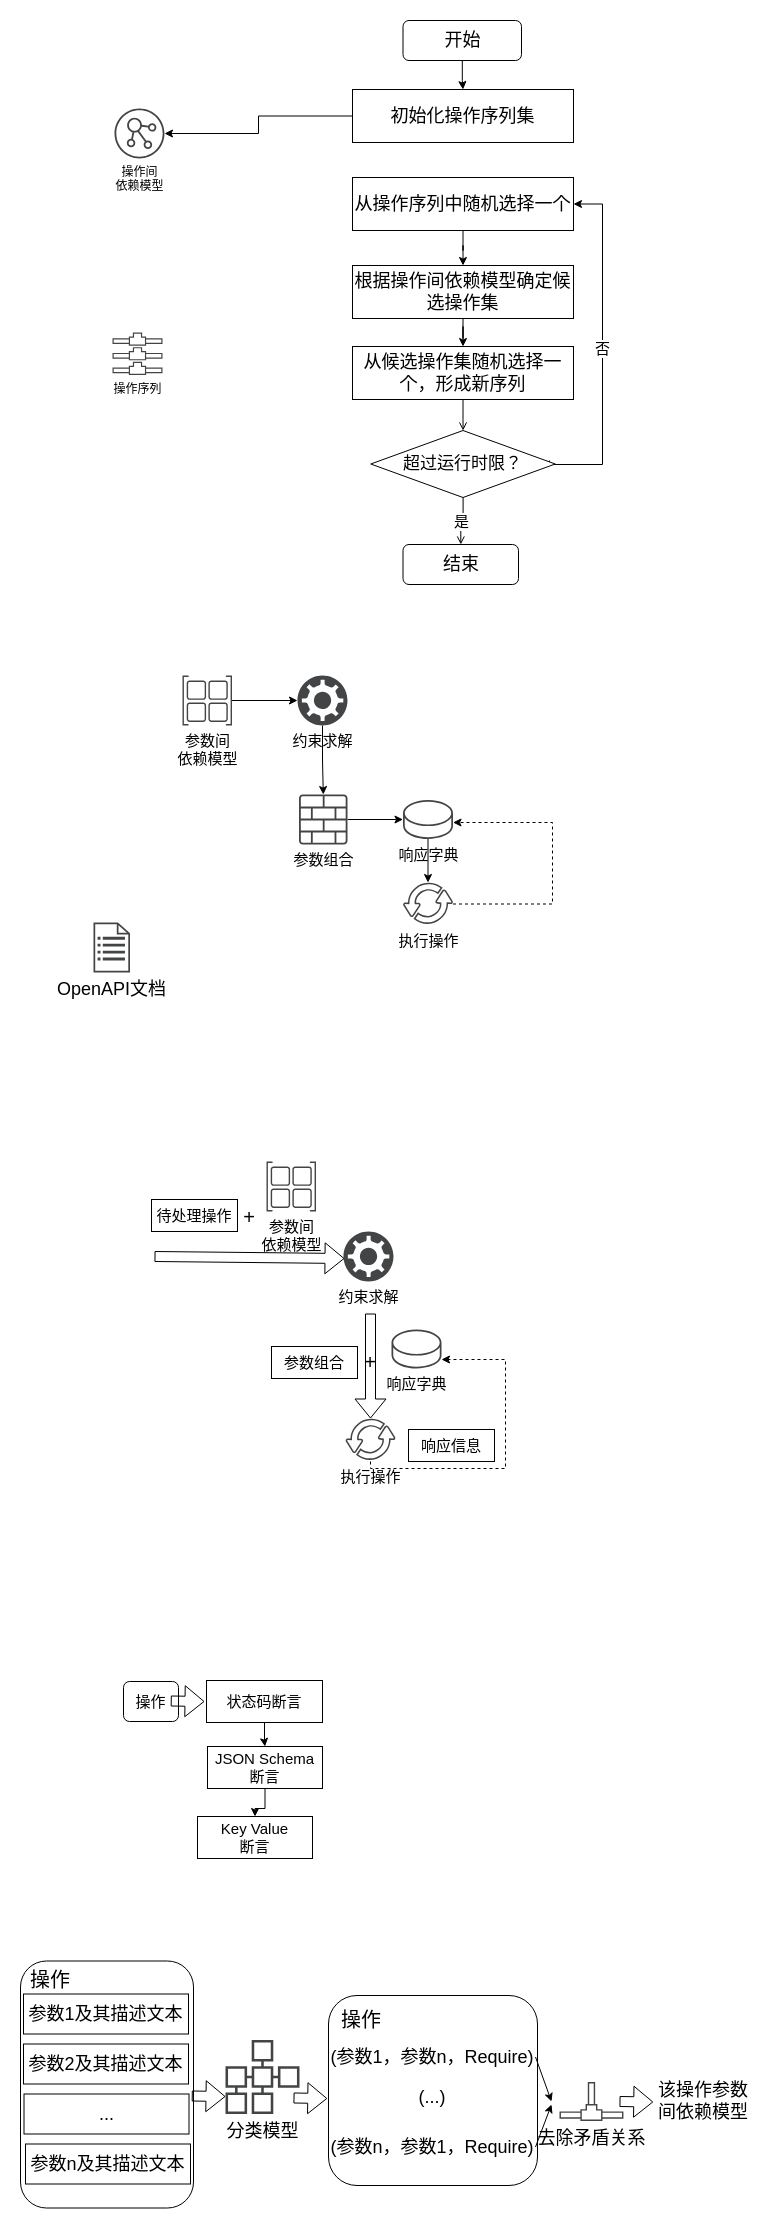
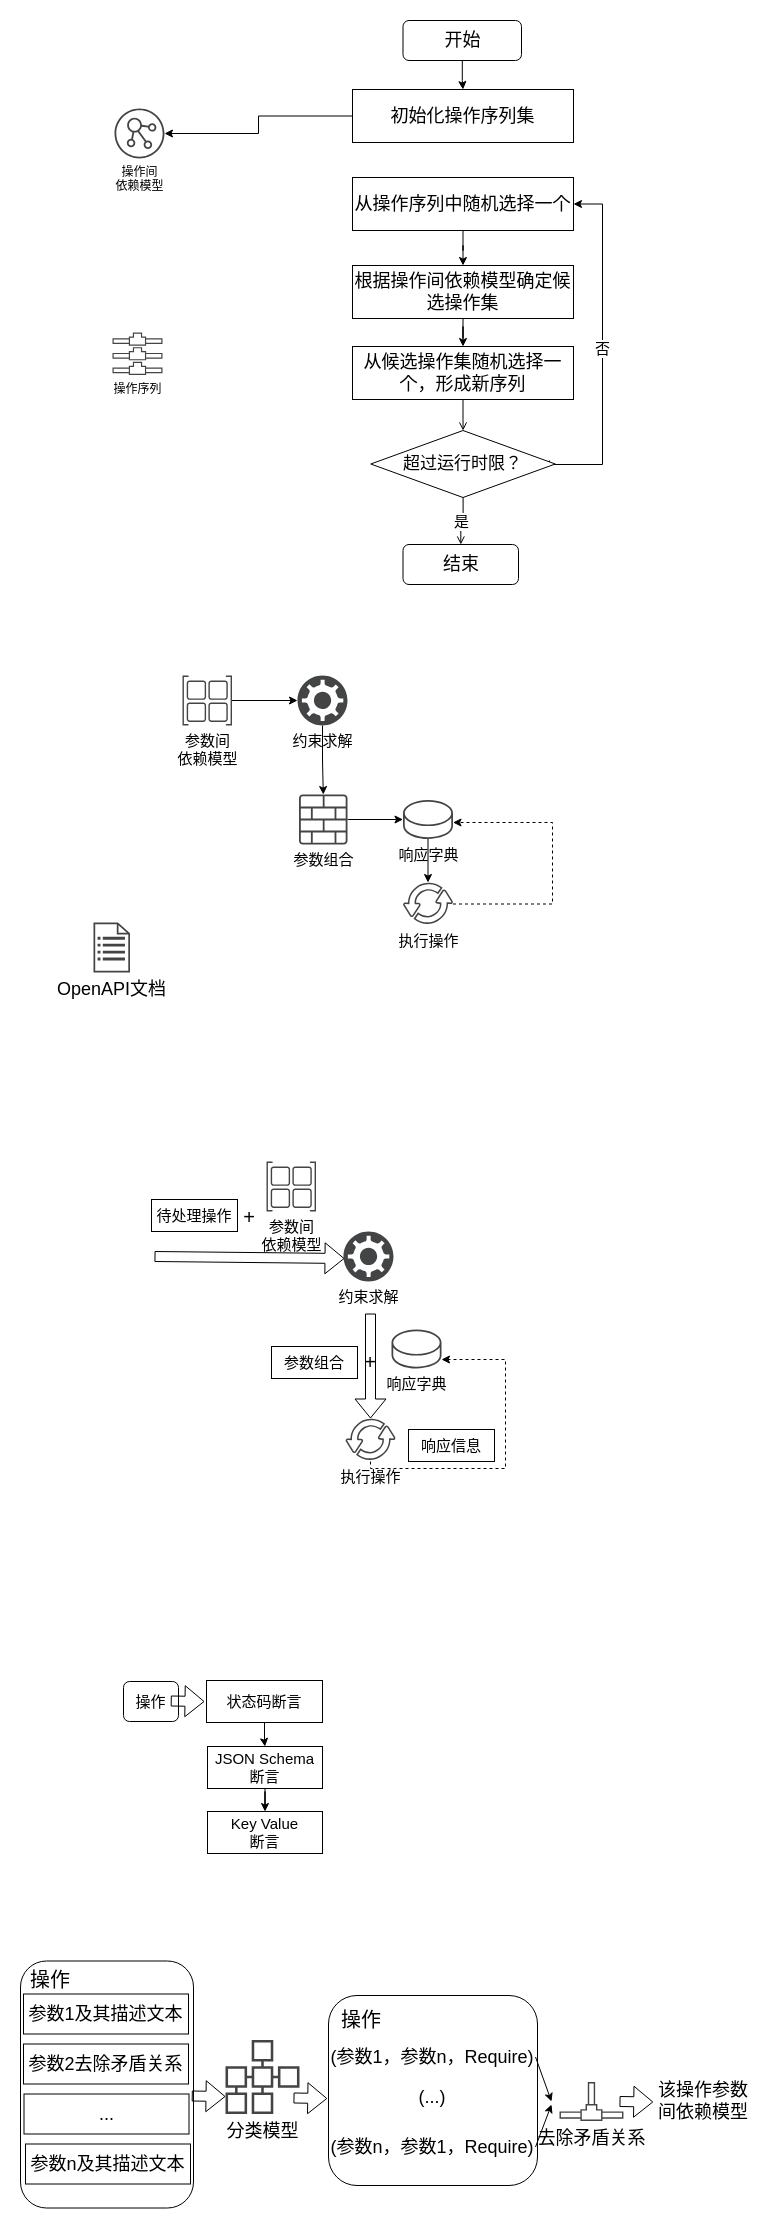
node "Key Value 断言": moved (255, 1838) -> (265, 1833)
node "参数2及其描述文本": label "参数2及其描述文本" -> "参数2去除矛盾关系"
